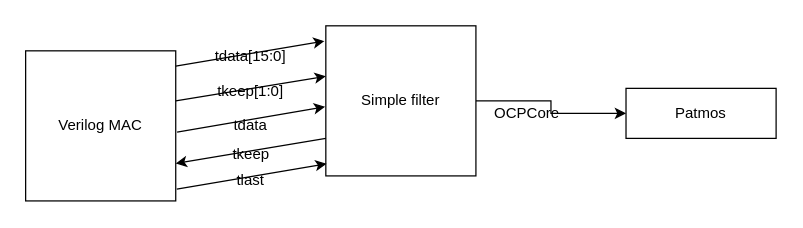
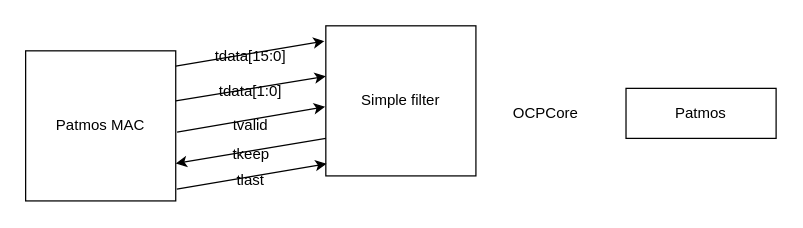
node "tkeep[1:0]": label "tkeep[1:0]" -> "tdata[1:0]"
edge "Simple filter" -> "Patmos": removed
node "OCPCore": moved (527, 113) -> (546, 113)
node "Verilog MAC": label "Verilog MAC" -> "Patmos MAC"
node "tdata": label "tdata" -> "tvalid"
